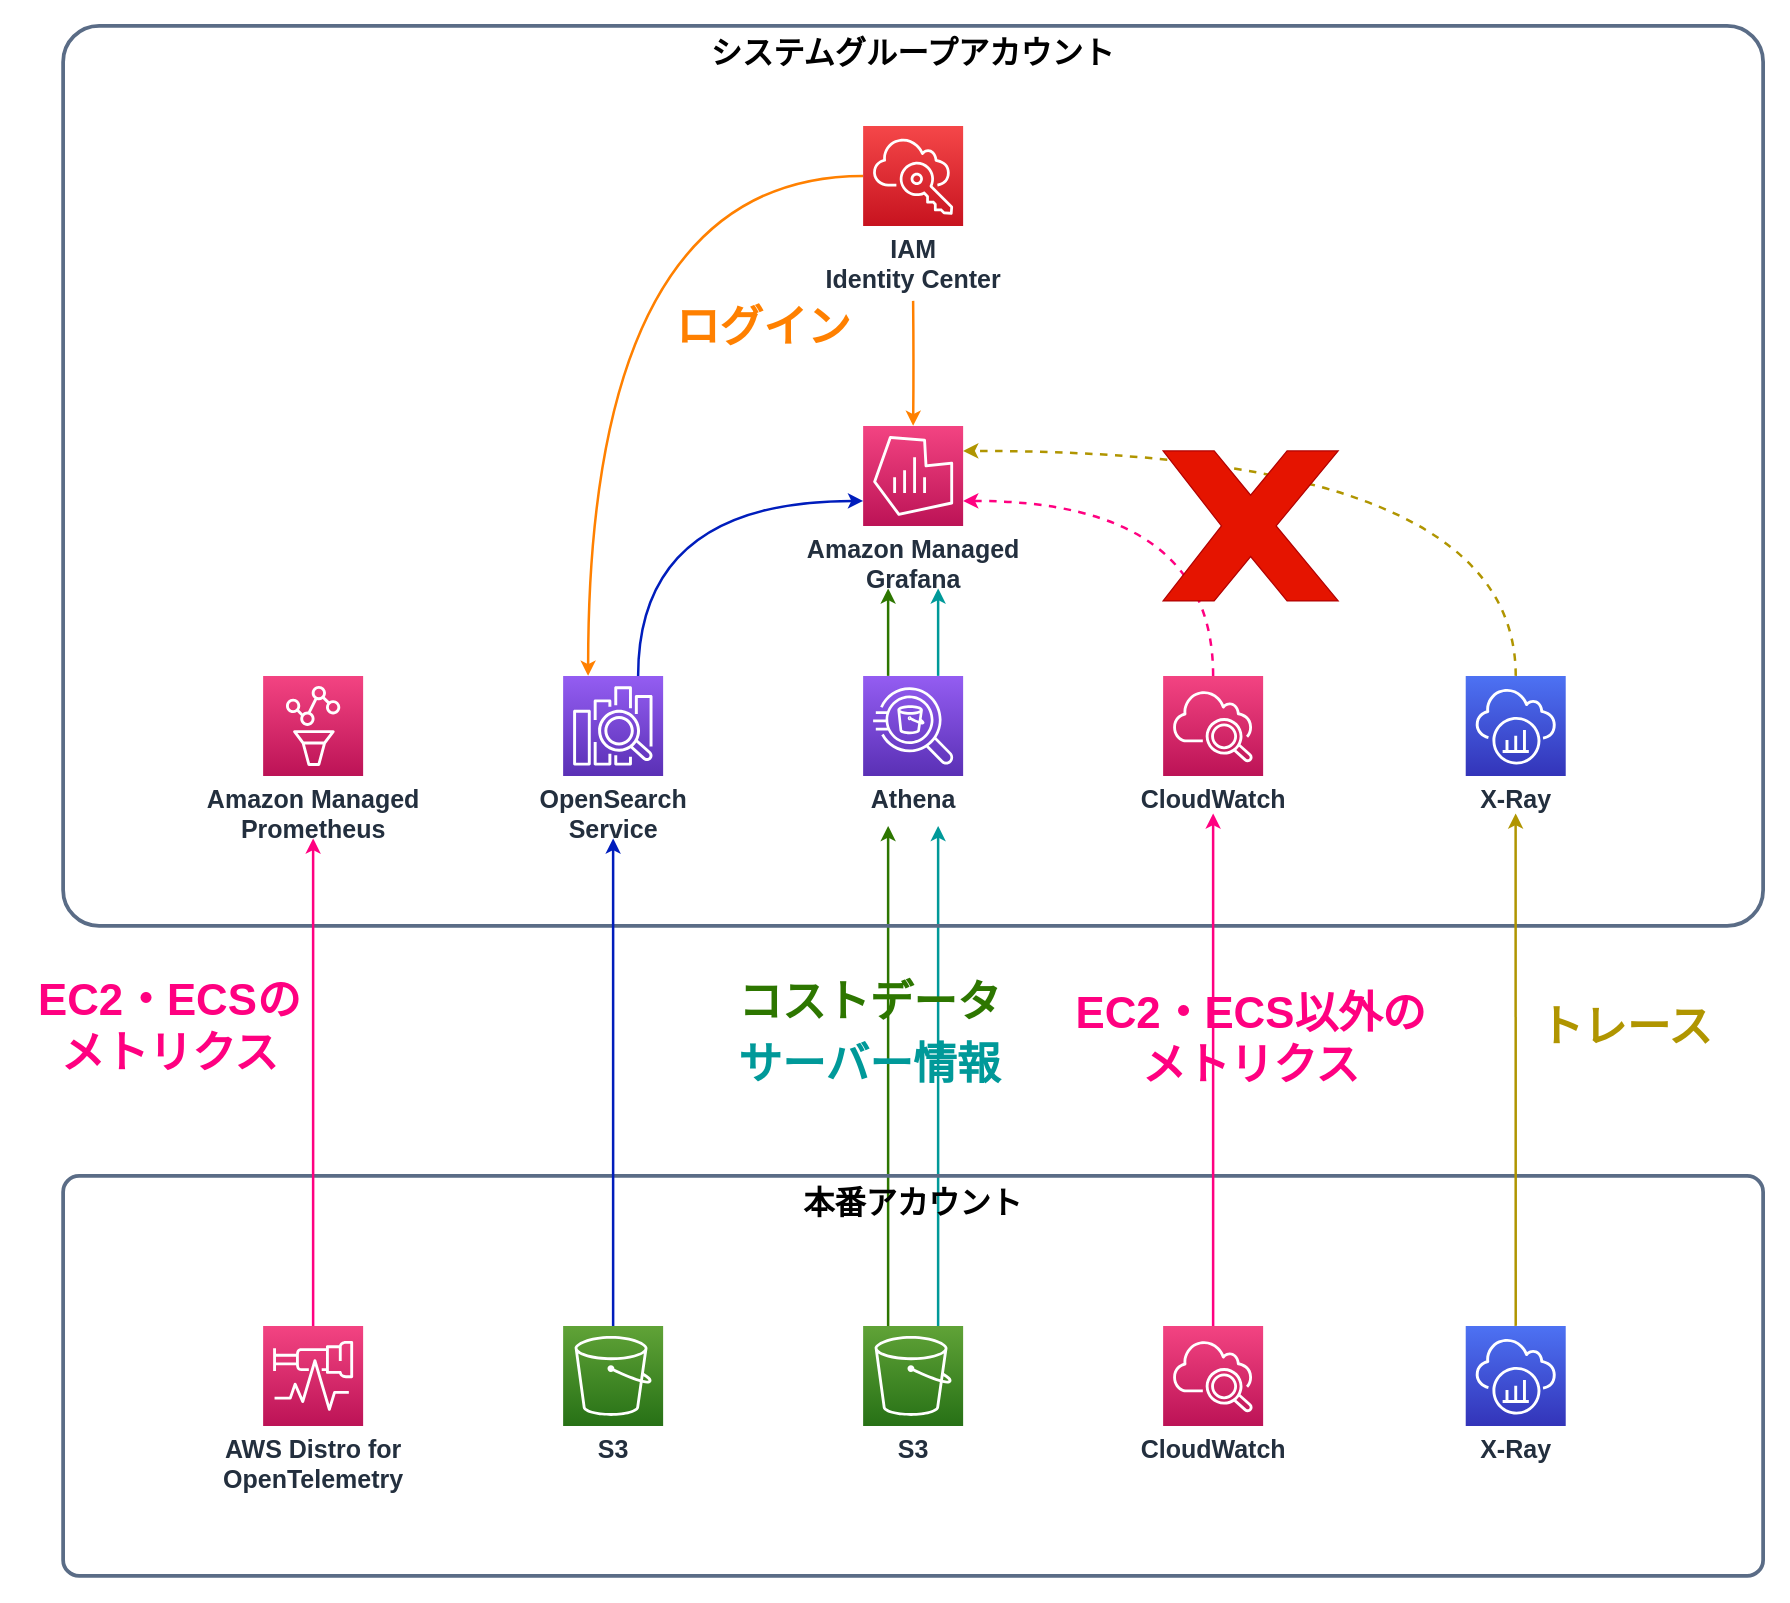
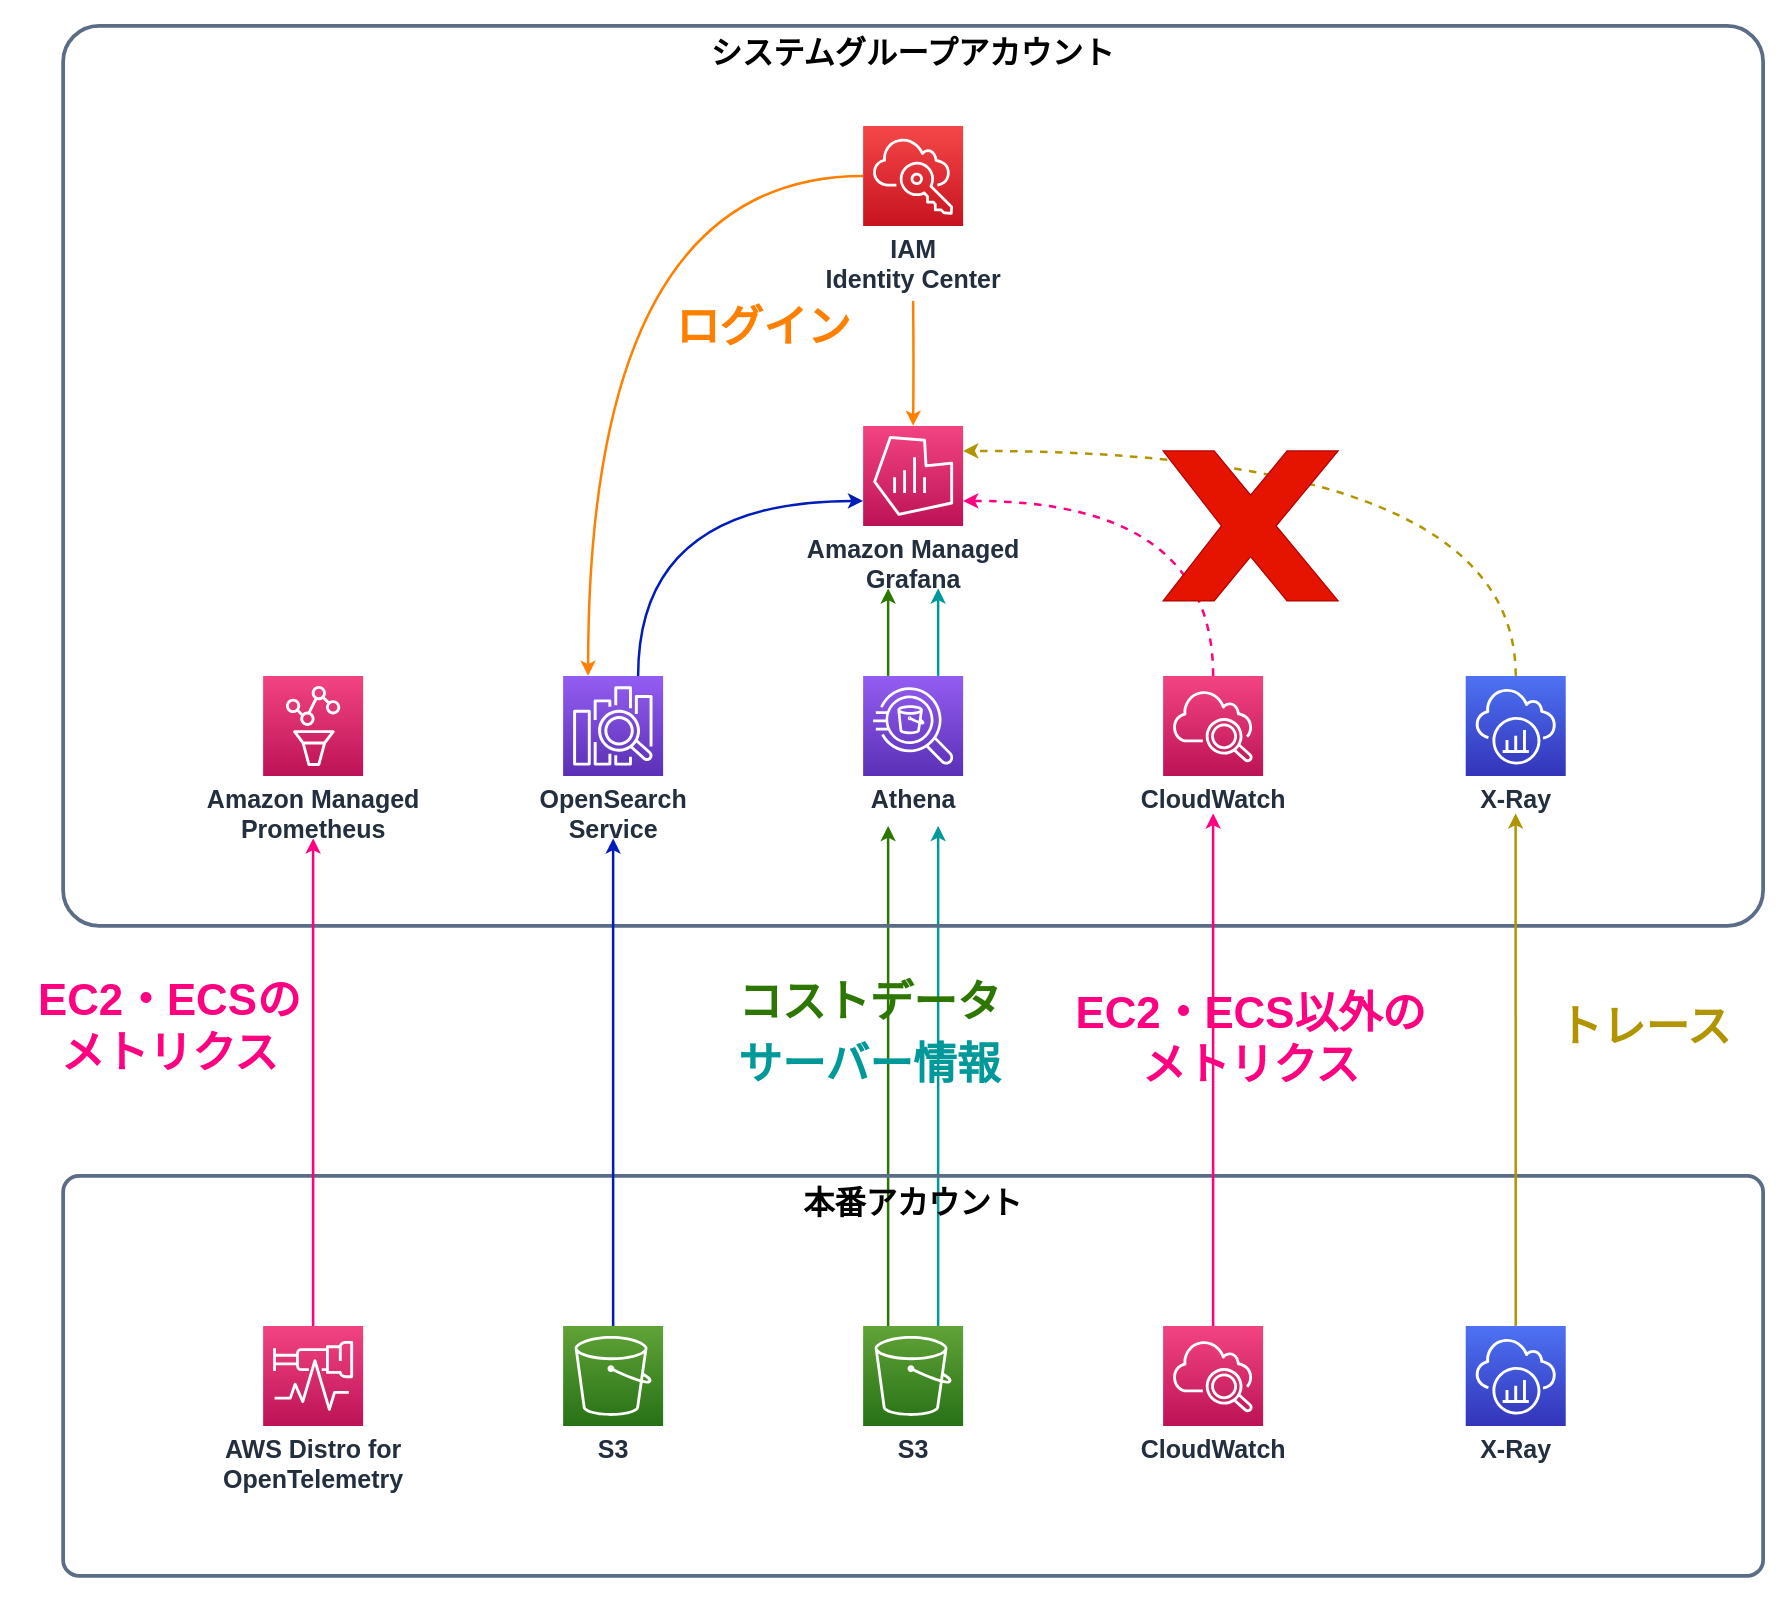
node "トレース": moved (1626, 1026) -> (1644, 1026)
